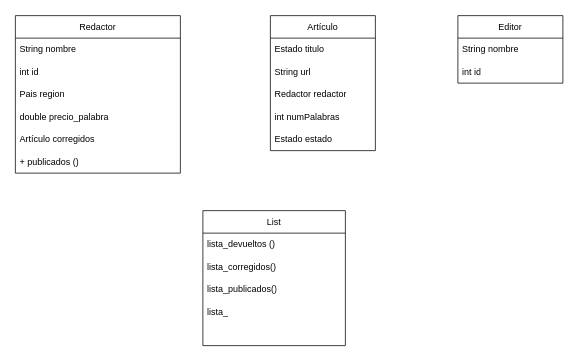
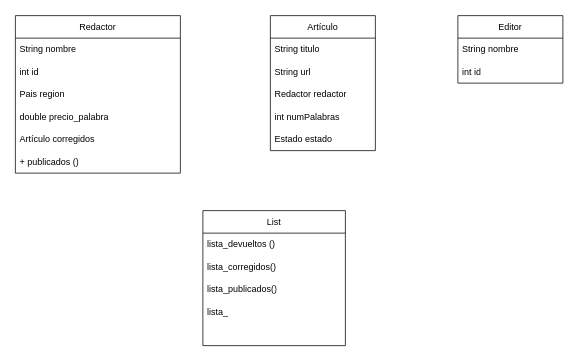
node "Estado titulo": label "Estado titulo" -> "String titulo"
